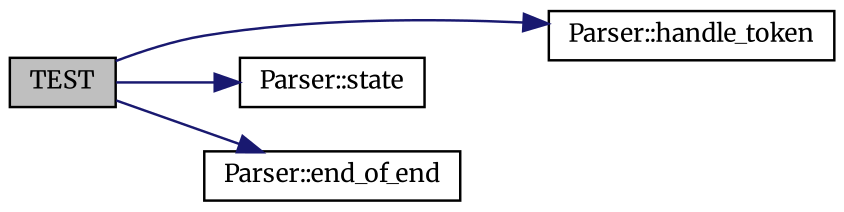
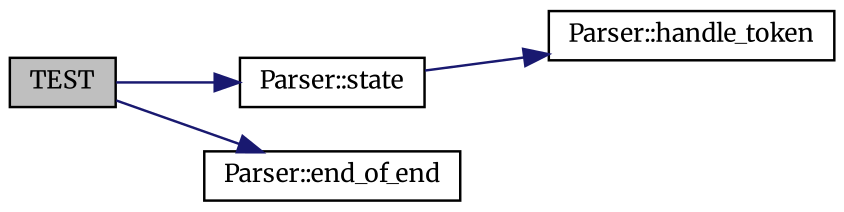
edge "TEST" -> "Parser::handle_token": now "Parser::state" -> "Parser::handle_token"
